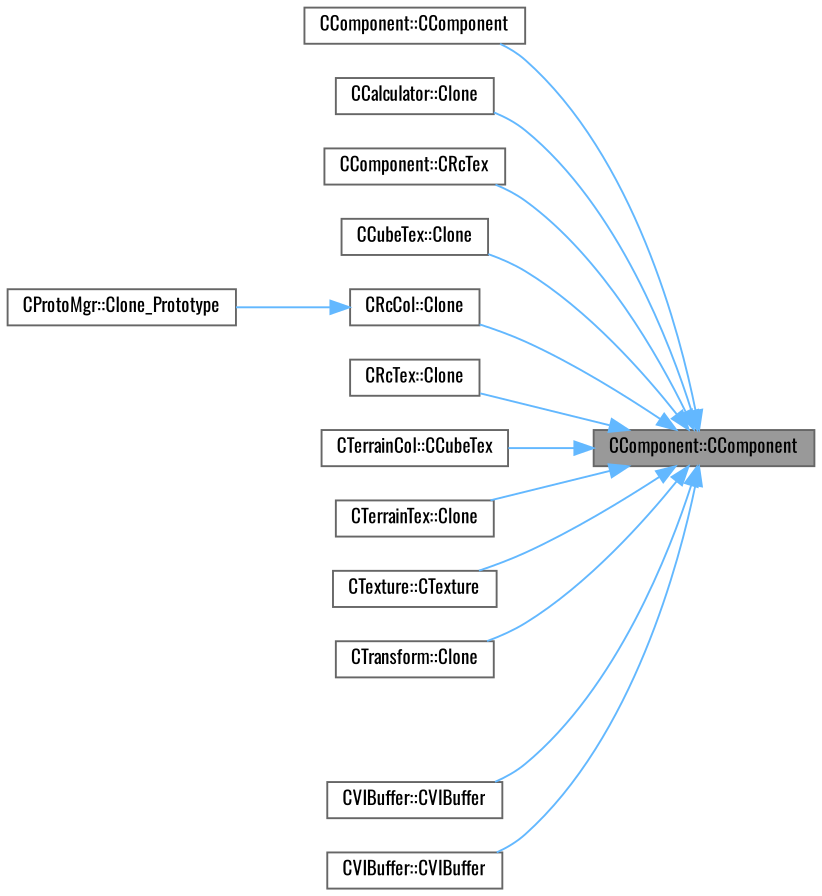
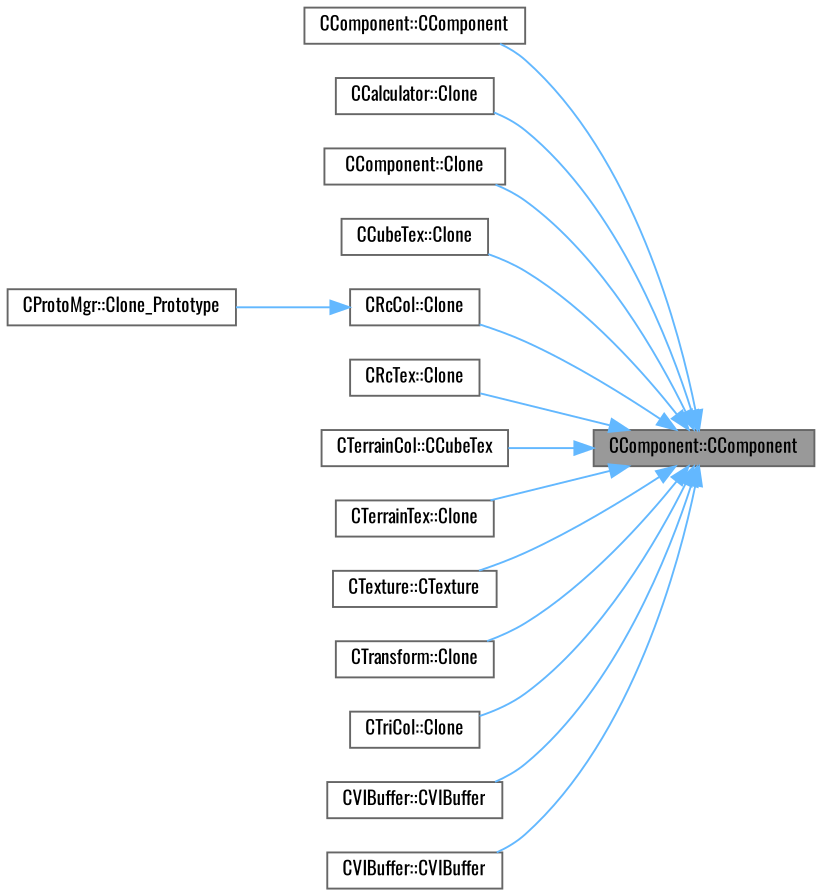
node "CComponent::CRcTex": label "CComponent::CRcTex" -> "CComponent::Clone"
node "CTriCol::Clone": added
